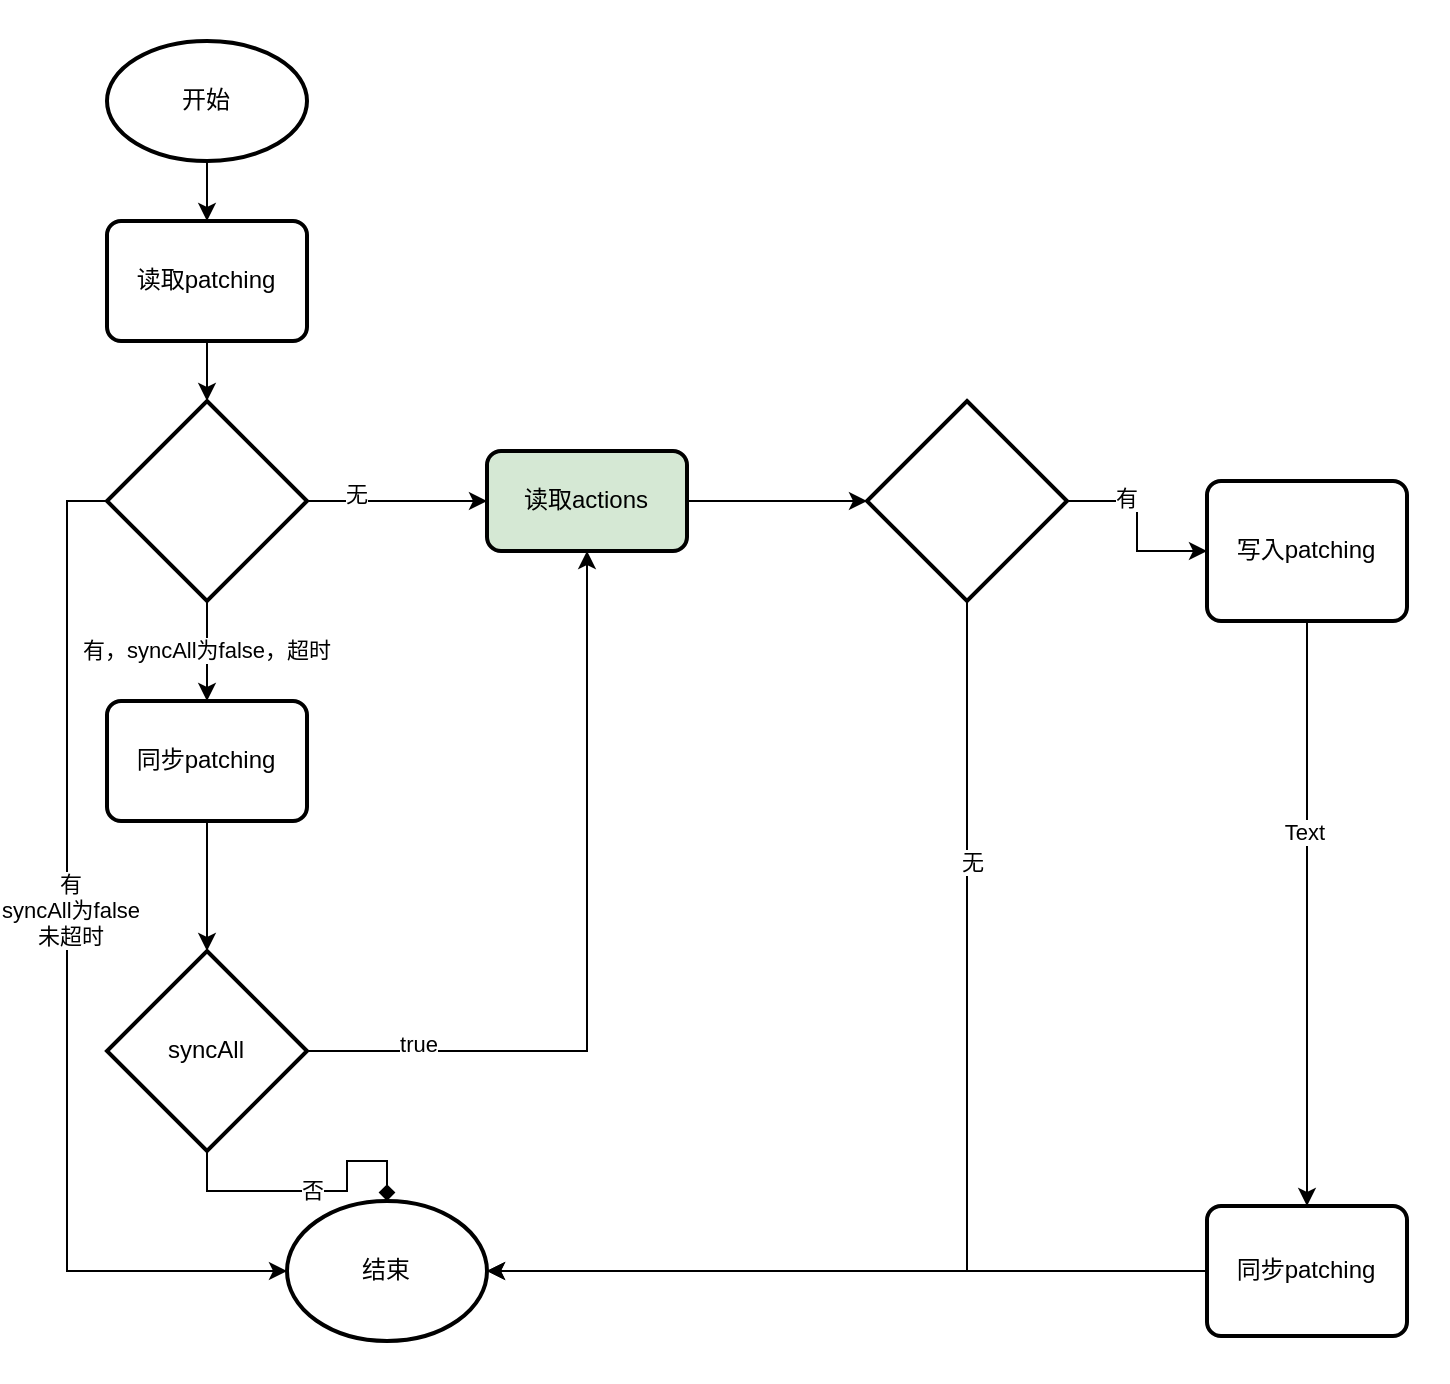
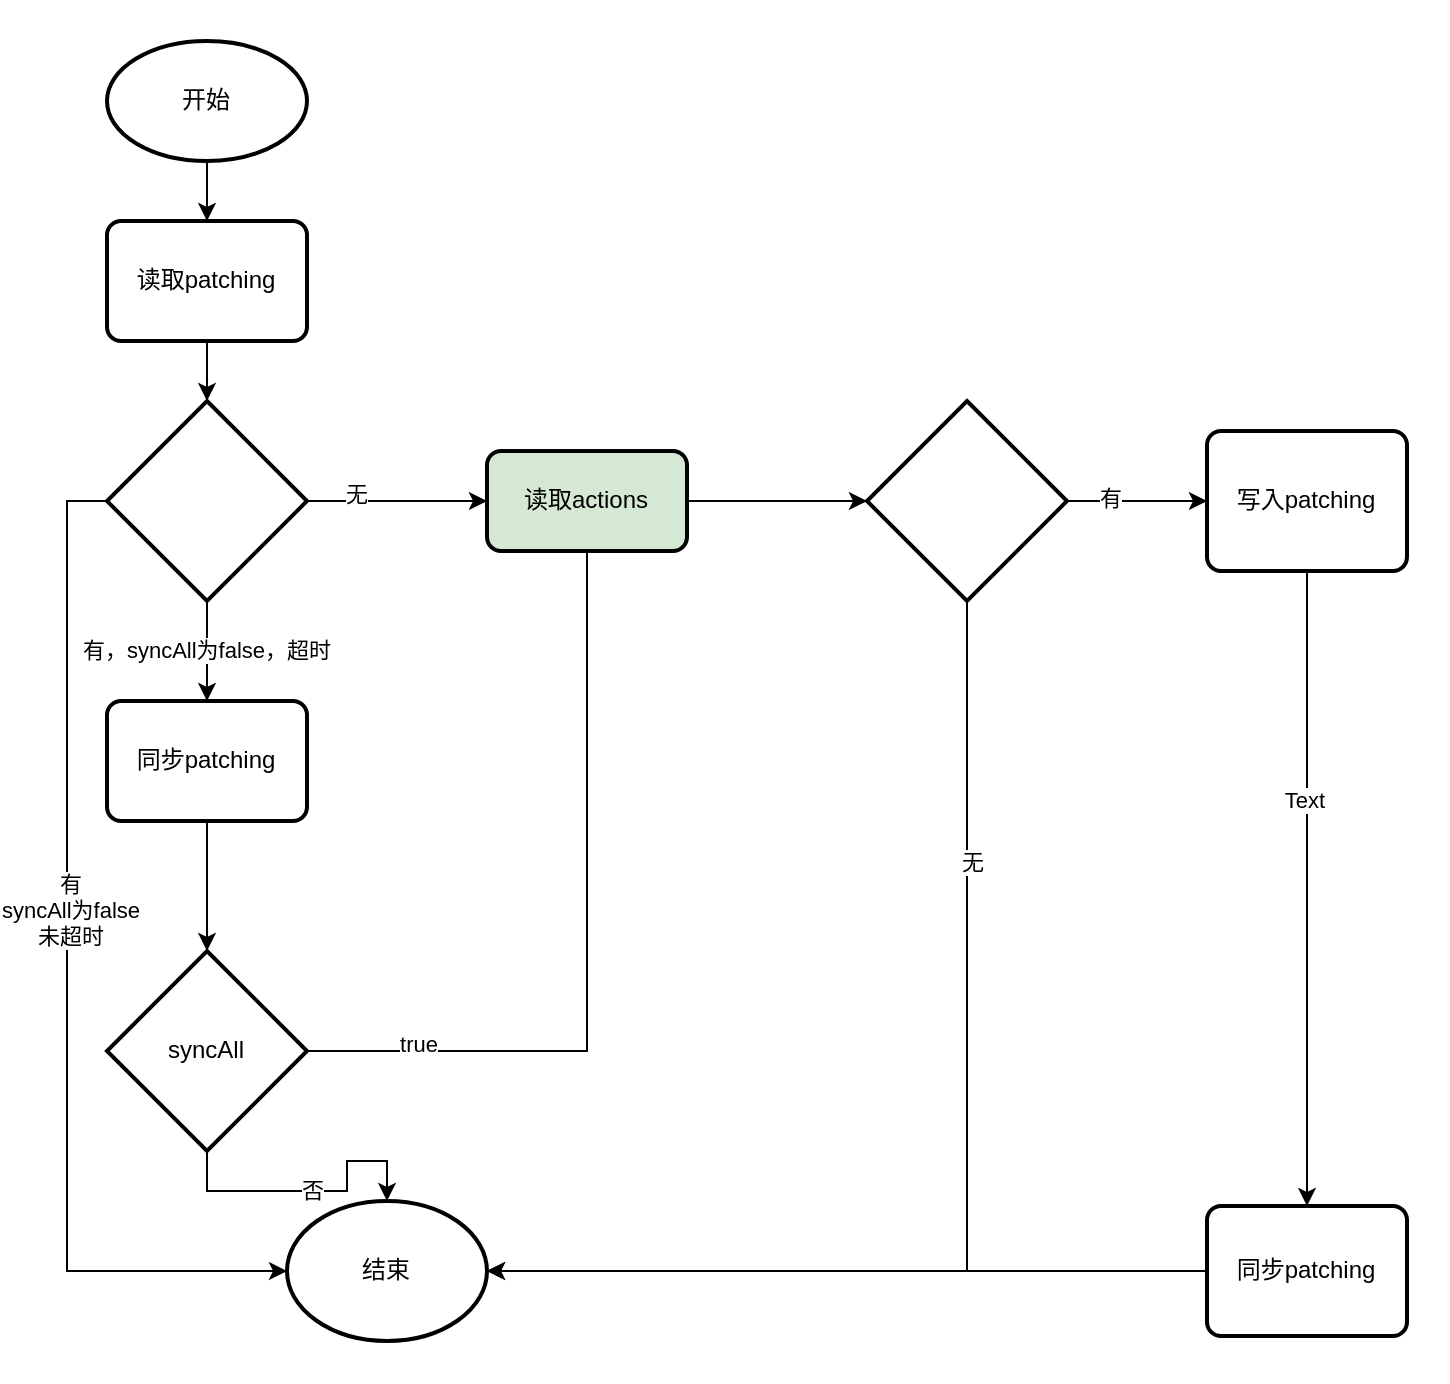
node "写入patching": moved (1307, 551) -> (1307, 501)
edge "syncAll" -> "读取actions": arrowhead classic -> none
edge "syncAll" -> "结束": arrowhead diamond -> classic
